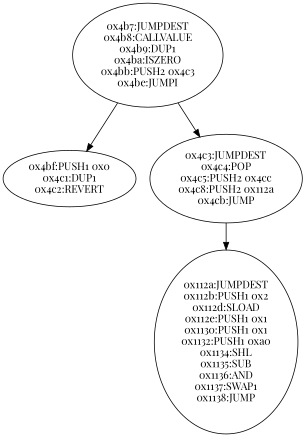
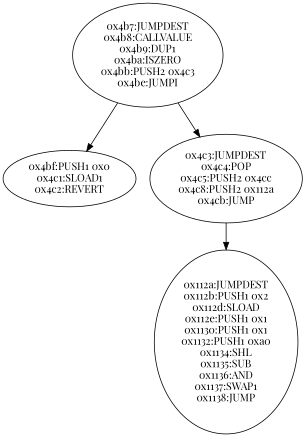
node "0x4bf:PUSH1 0x0 0x4c1:DUP1 0x4c2:REVERT": label "0x4bf:PUSH1 0x0 0x4c1:DUP1 0x4c2:REVERT" -> "0x4bf:PUSH1 0x0 0x4c1:SLOAD1 0x4c2:REVERT"
